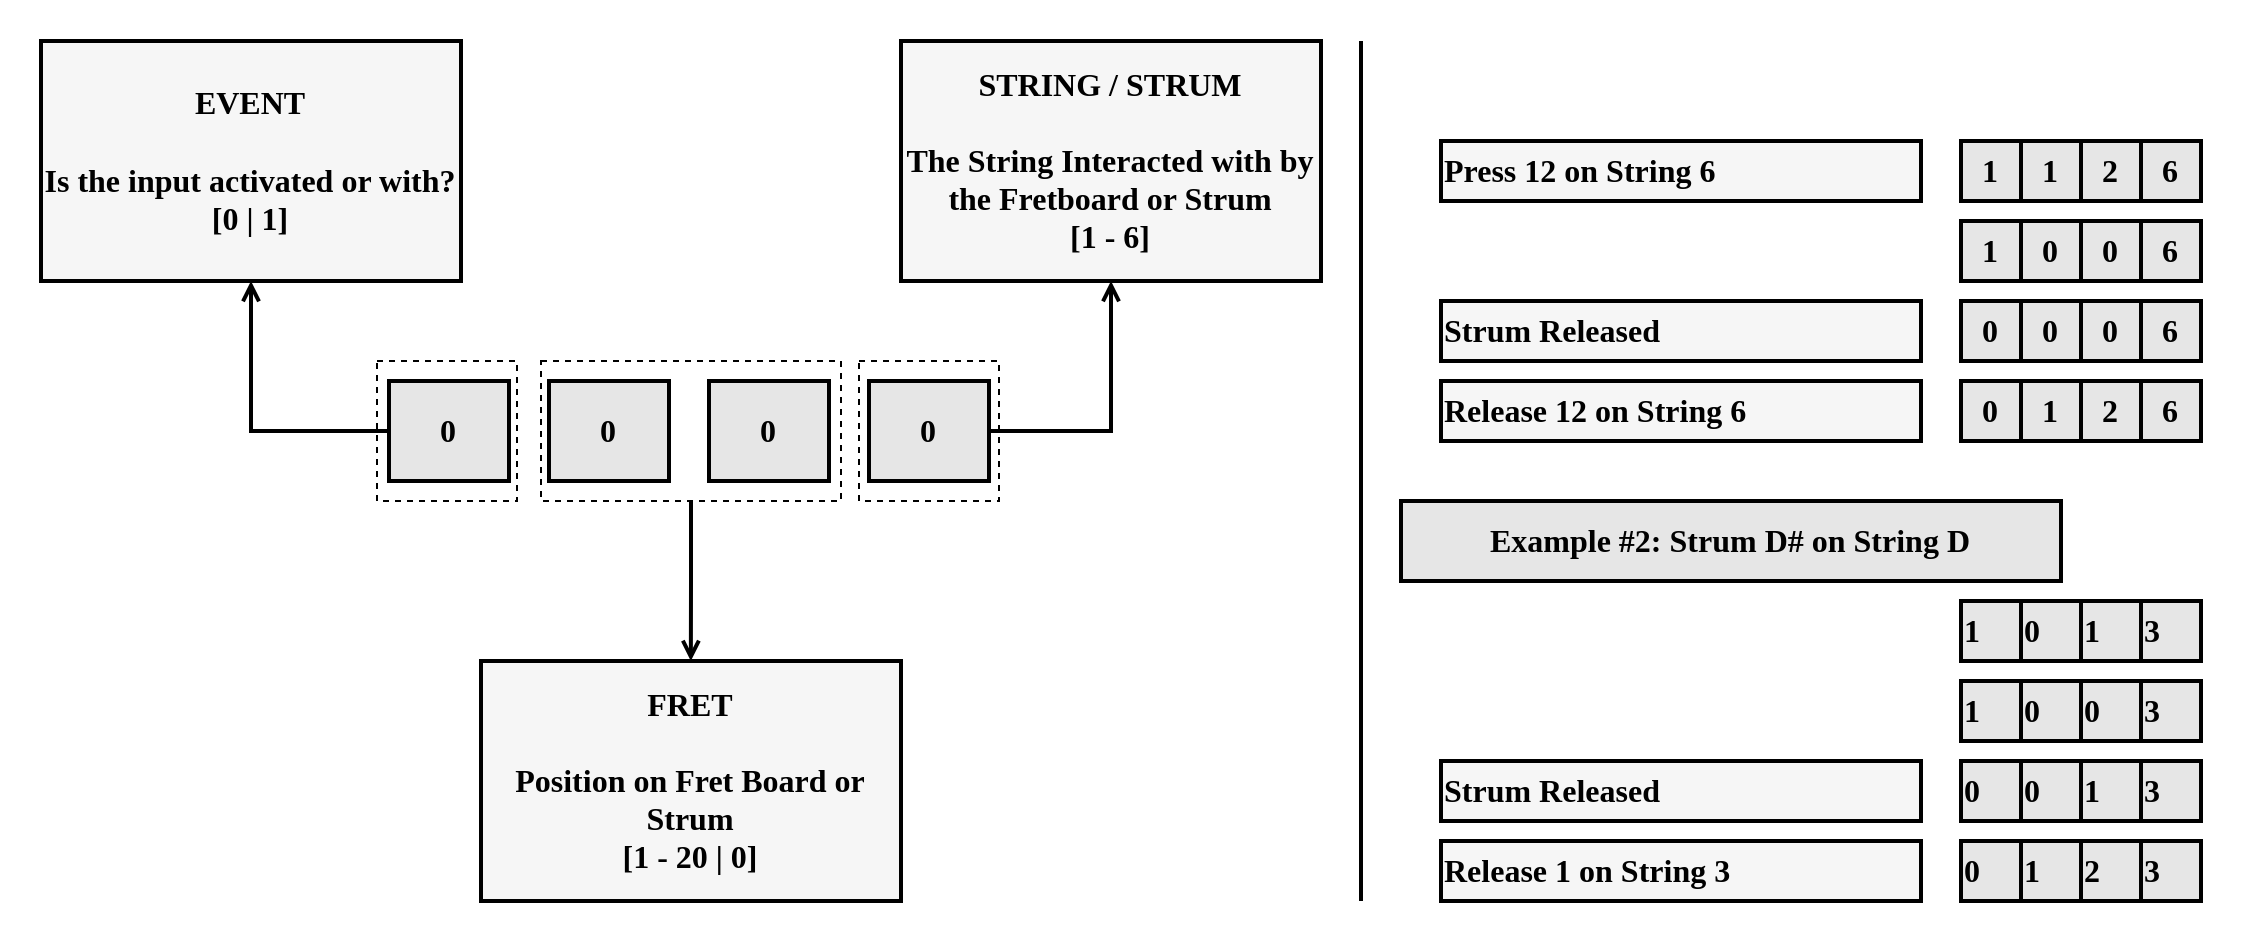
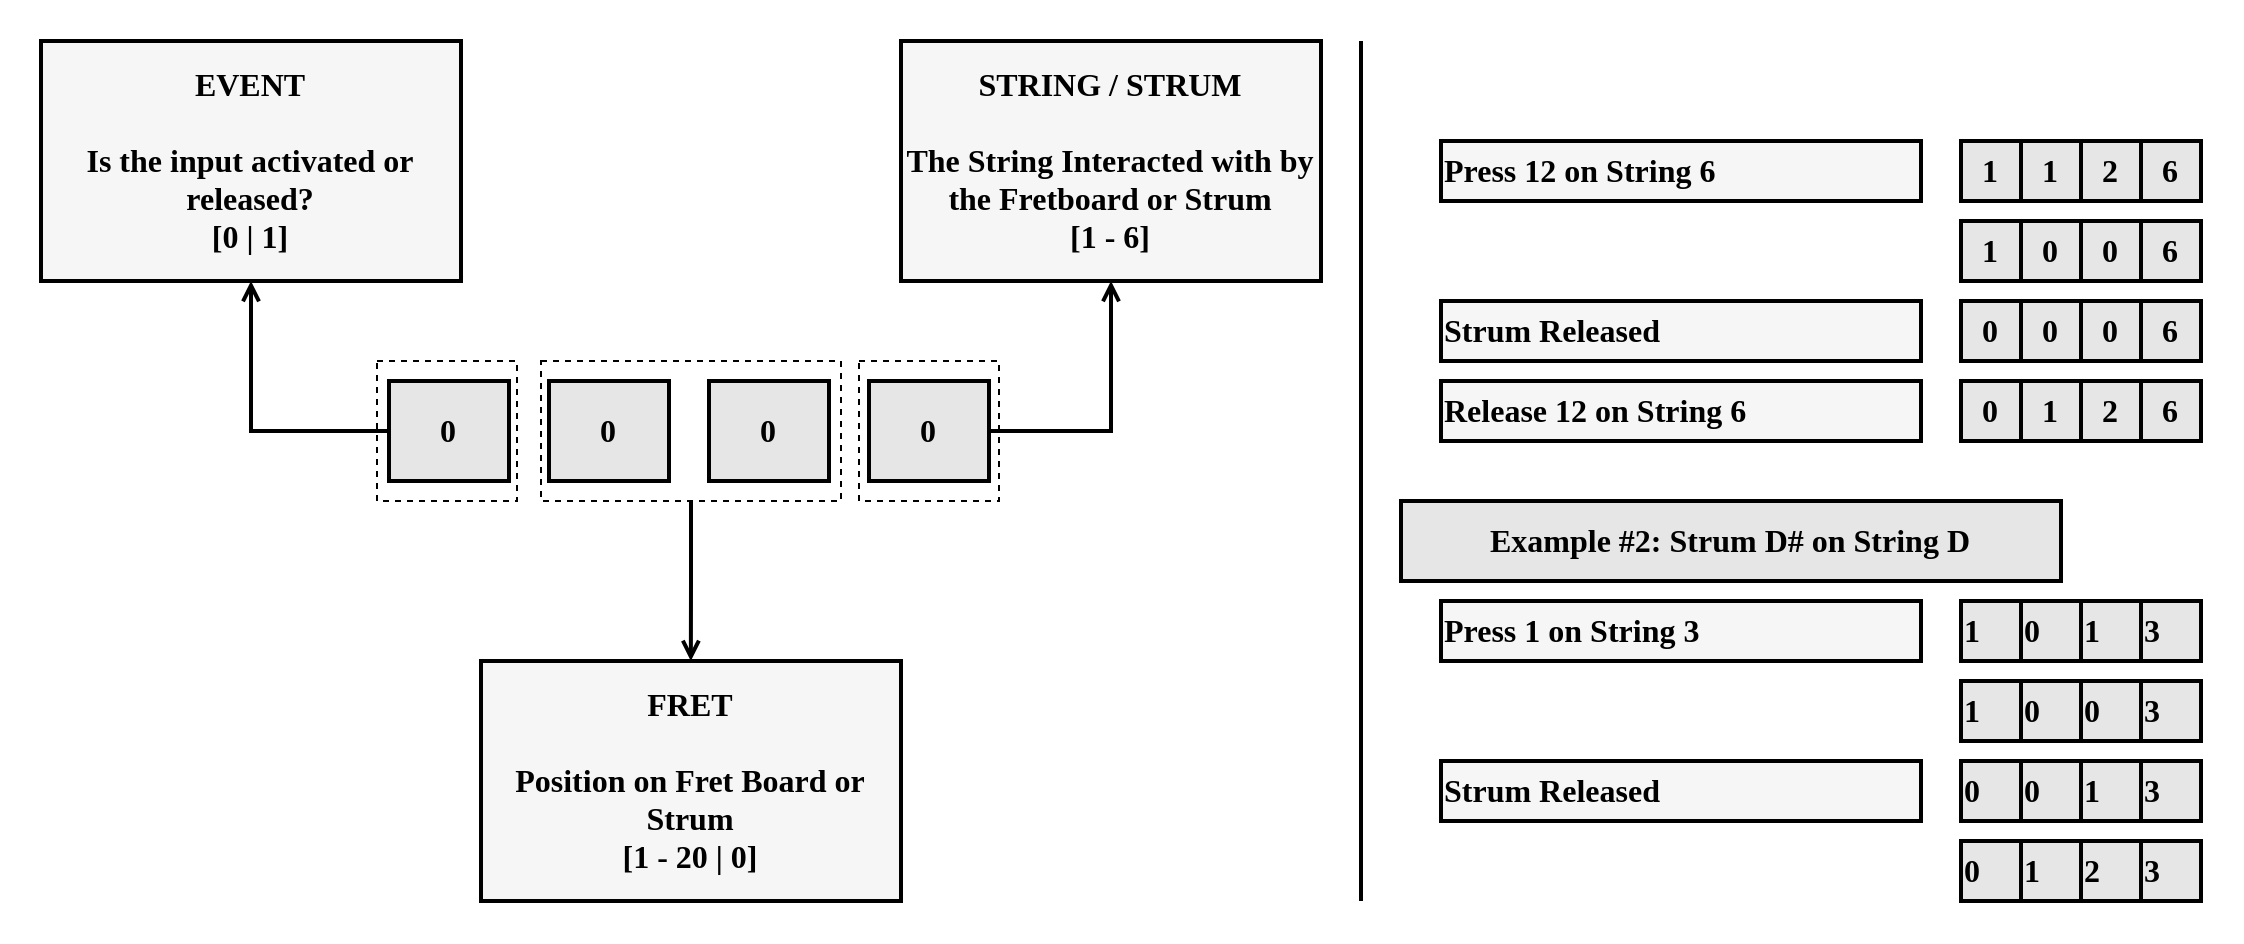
node "EVENT Is the input activated or with? [0 | 1]": label "EVENT Is the input activated or with? [0 | 1]" -> "EVENT Is the input activated or released? [0 | 1]"
node "Press 1 on String 3": added
node "Release 1 on String 3": removed
